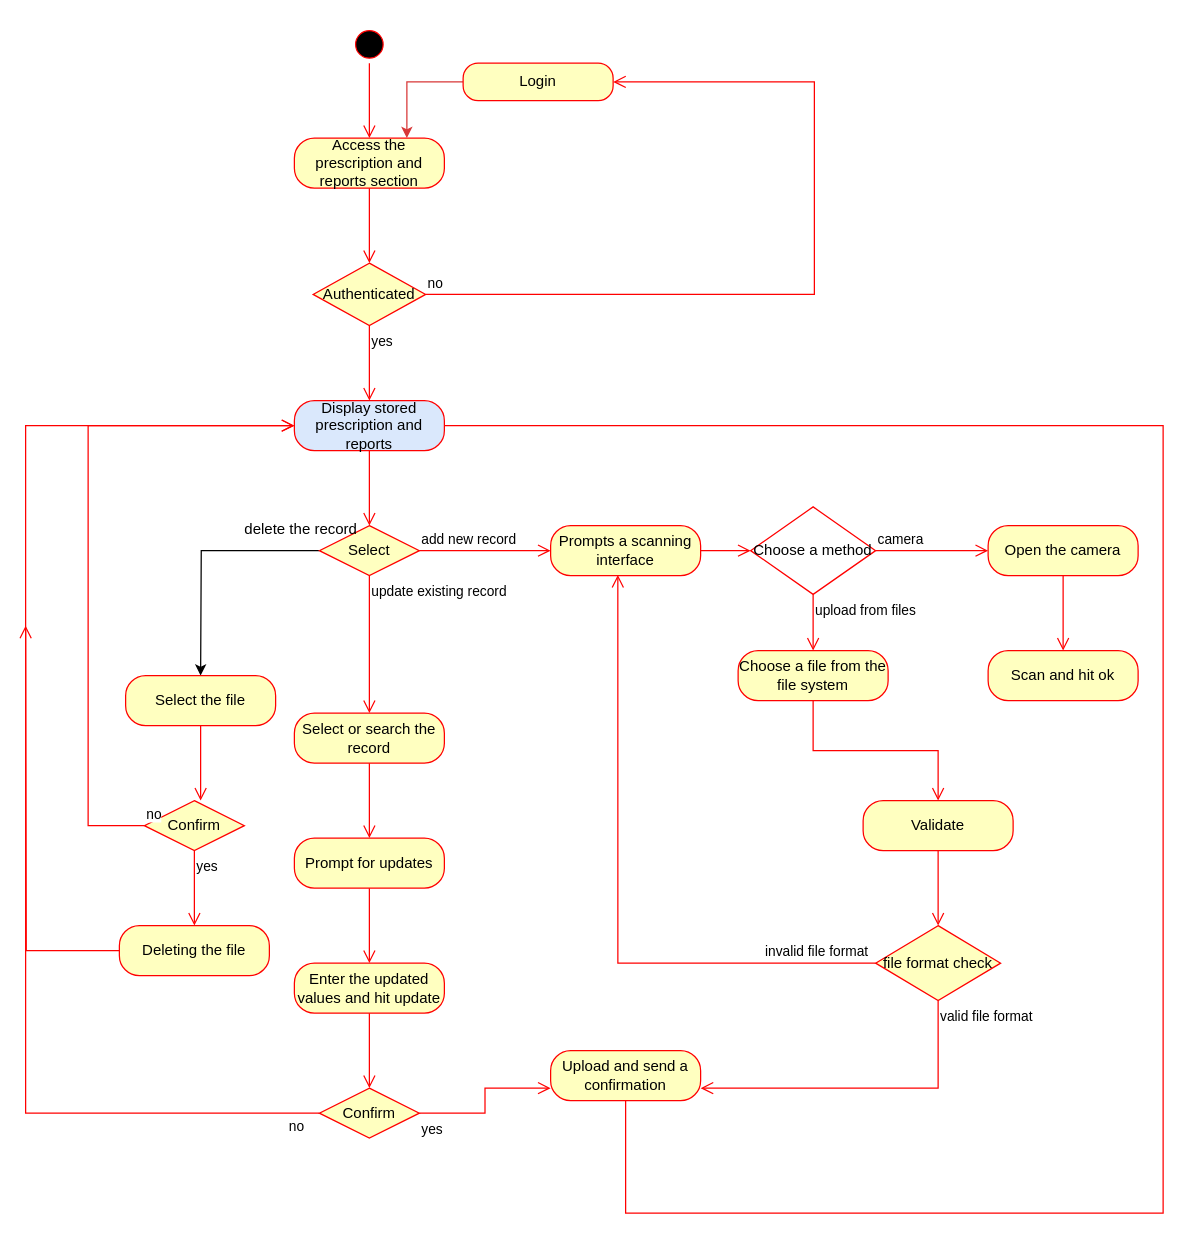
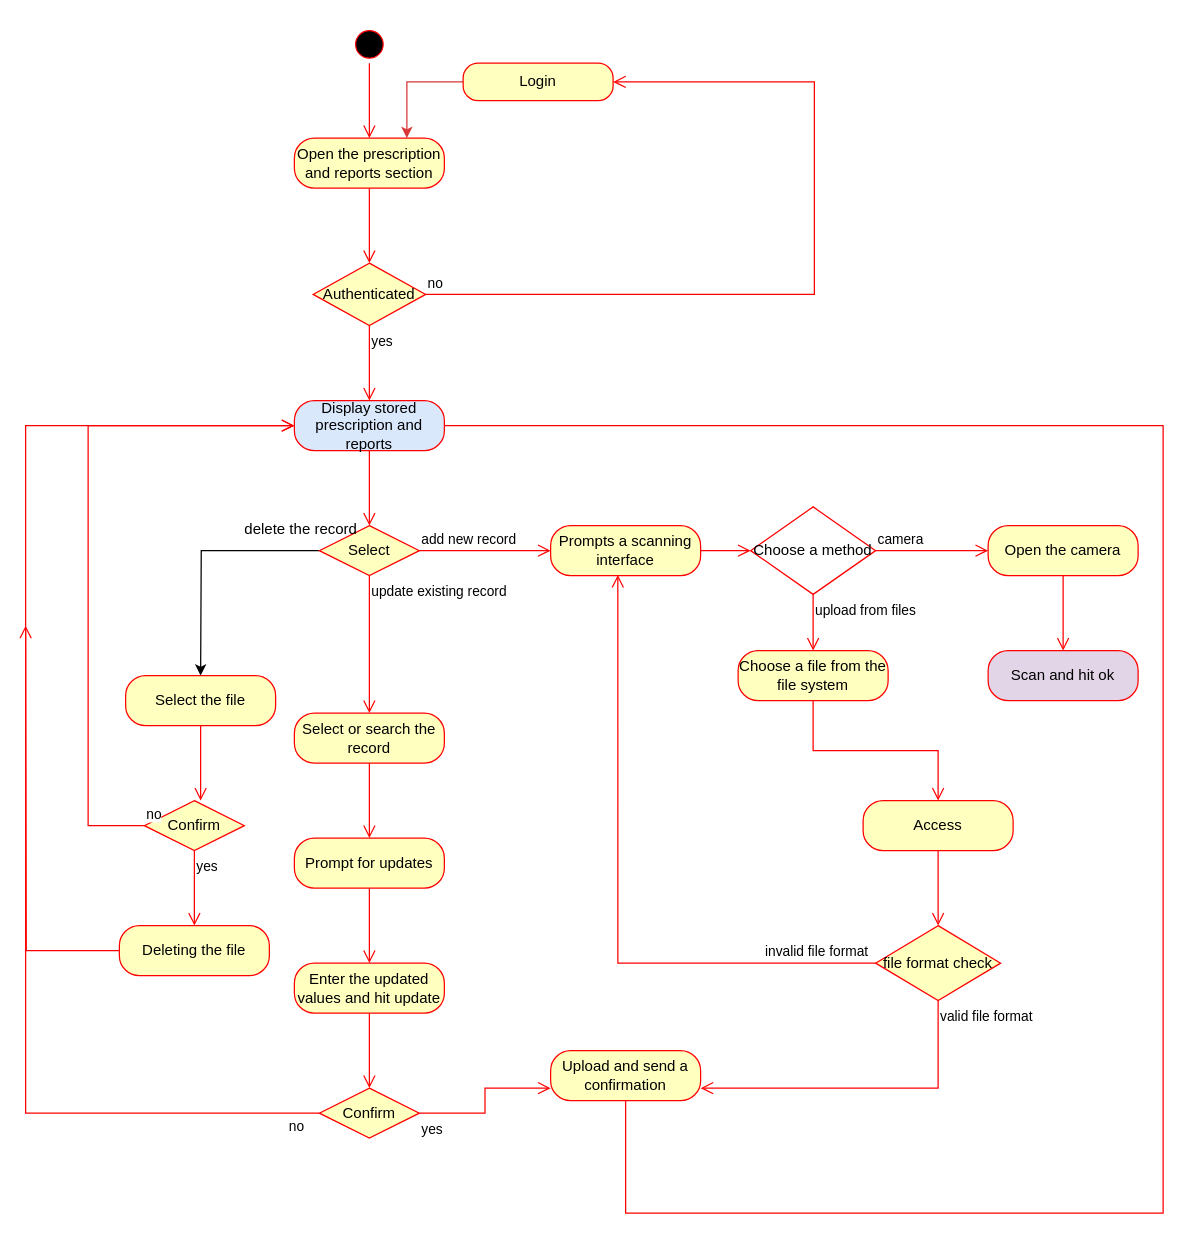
node "Access the prescription and reports section": label "Access the prescription and reports section" -> "Open the prescription and reports section"
node "Scan and hit ok": fillcolor #ffffc0 -> #e1d5e7
node "Validate": label "Validate" -> "Access"
